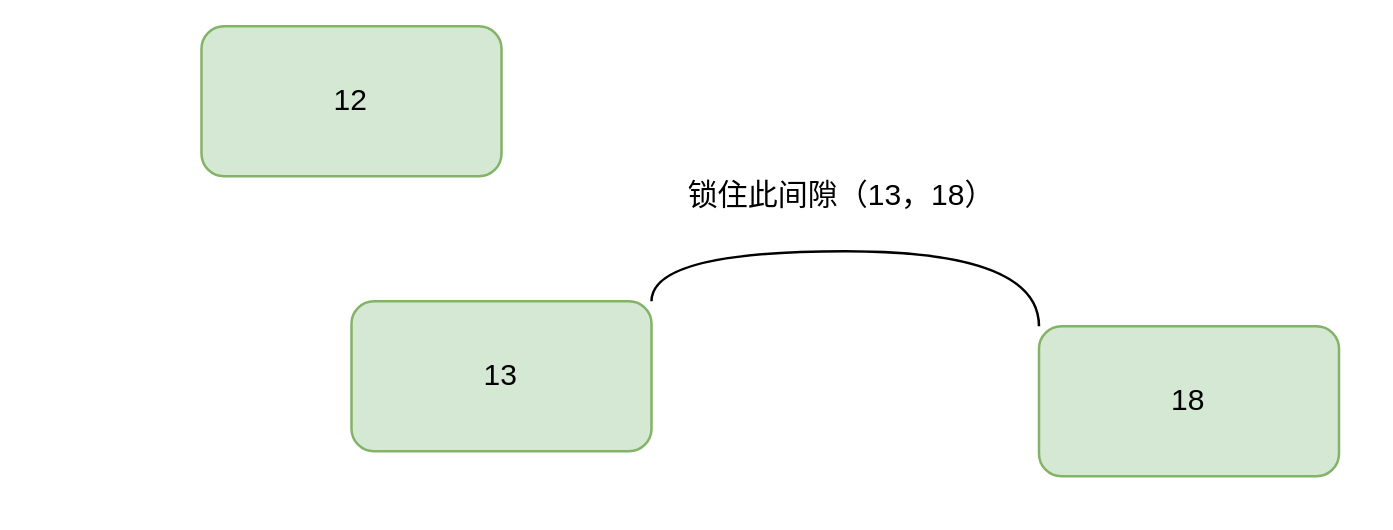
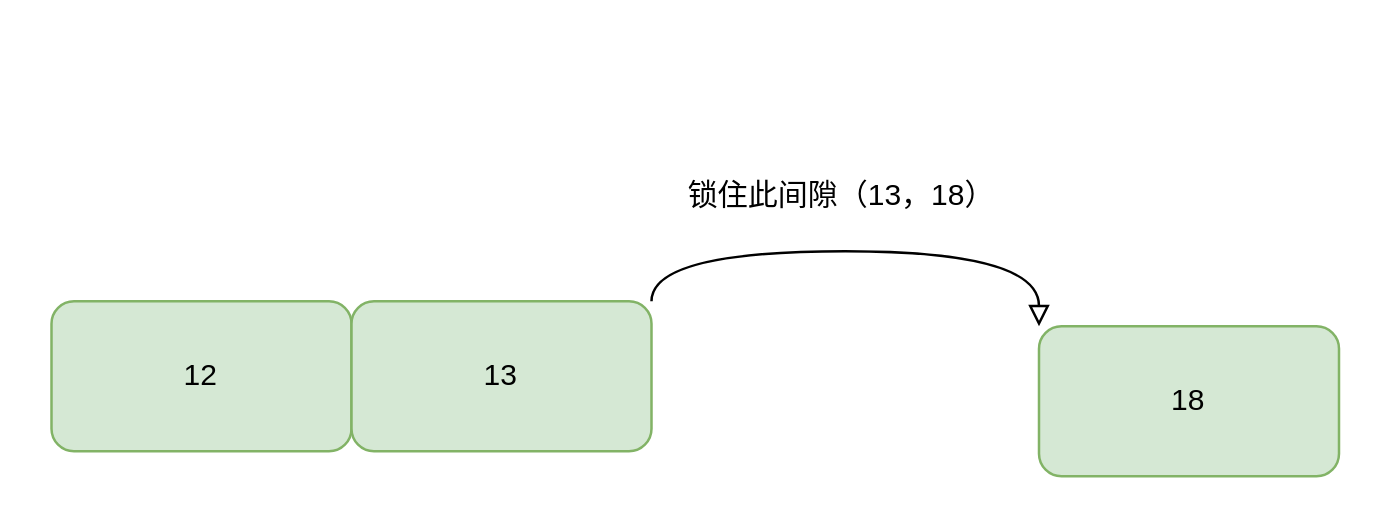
node "12": moved (351, 101) -> (201, 376)
edge "13" -- "18": arrowhead none -> block
